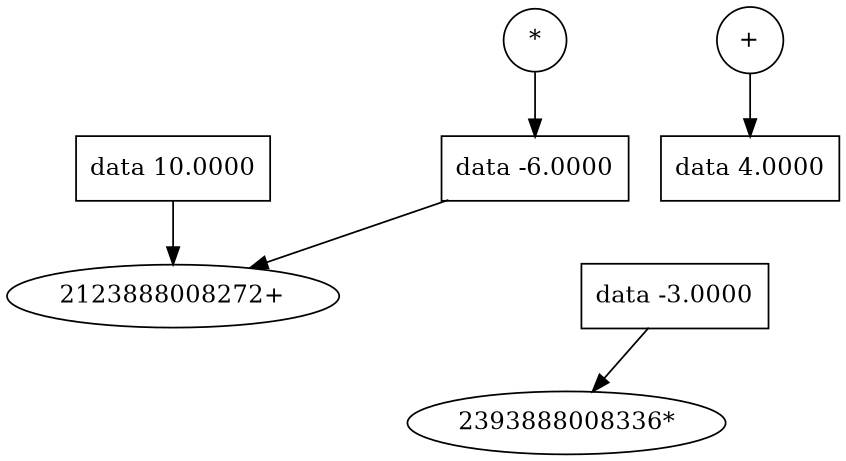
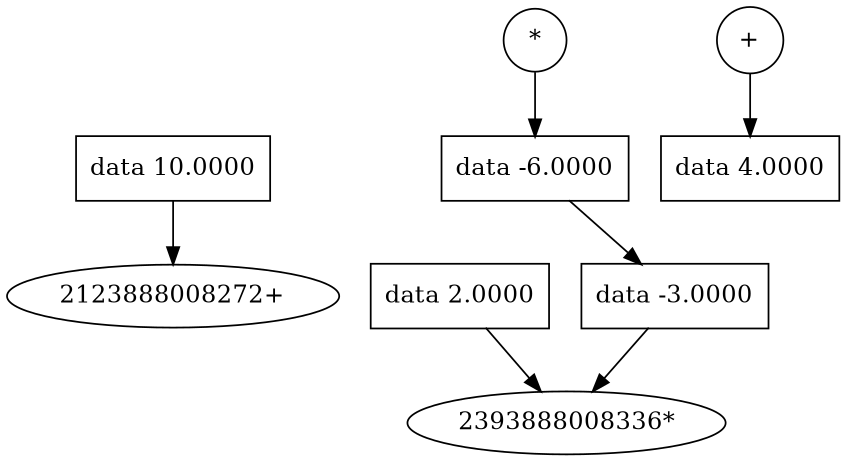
edge "data -6.0000" -> "2123888008272+": now "data -6.0000" -> "data -3.0000"
node "data 2.0000": added
